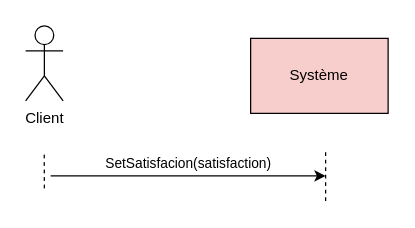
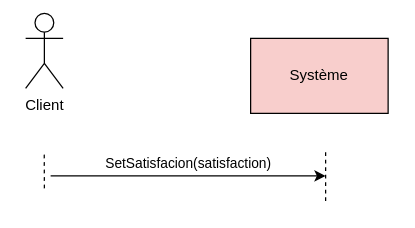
node "Client": moved (44, 63) -> (44, 51)
